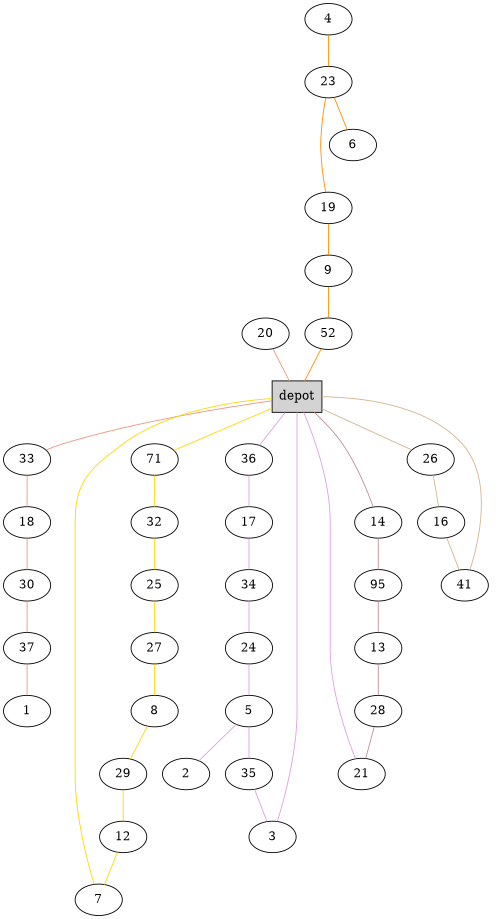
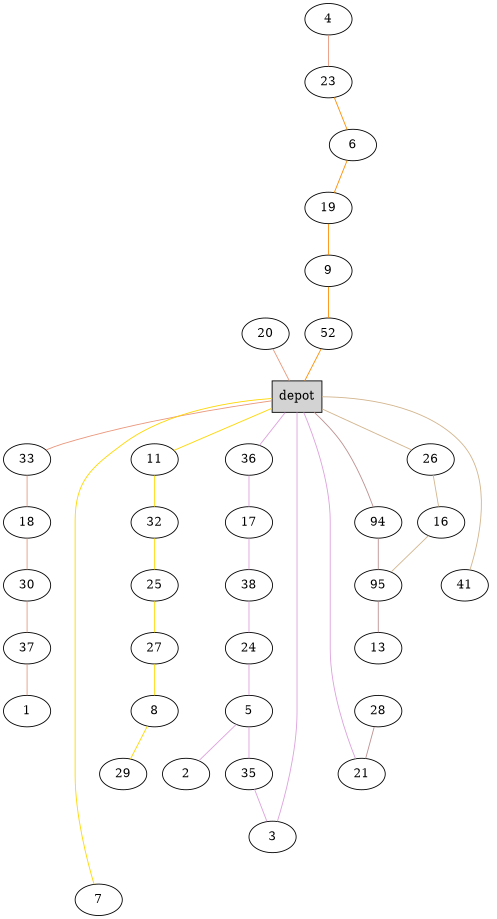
edge "4" -- "23": color darkorange -> darksalmon
edge "23" -- "19": now "6" -- "19"
node "71": label "71" -> "11"
node "14": label "14" -> "94"
edge "16" -- "41": now "16" -- "95"
node "34": label "34" -> "38"
edge "13" -- "28": removed
node "12": removed
